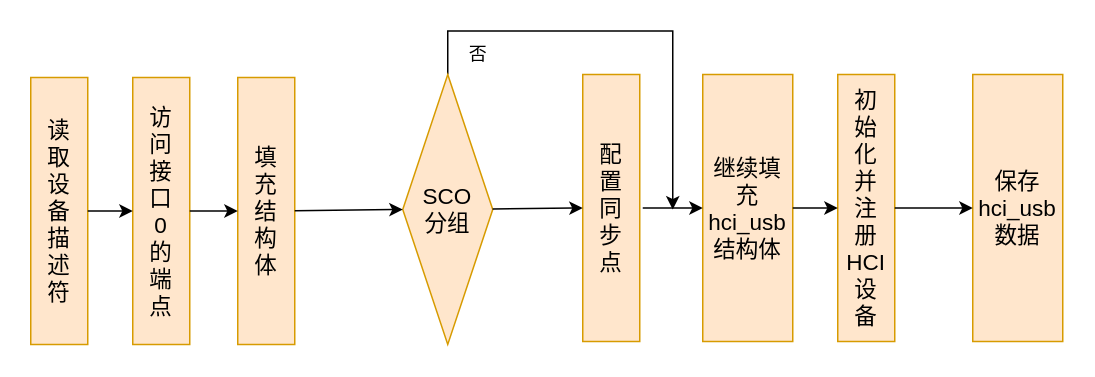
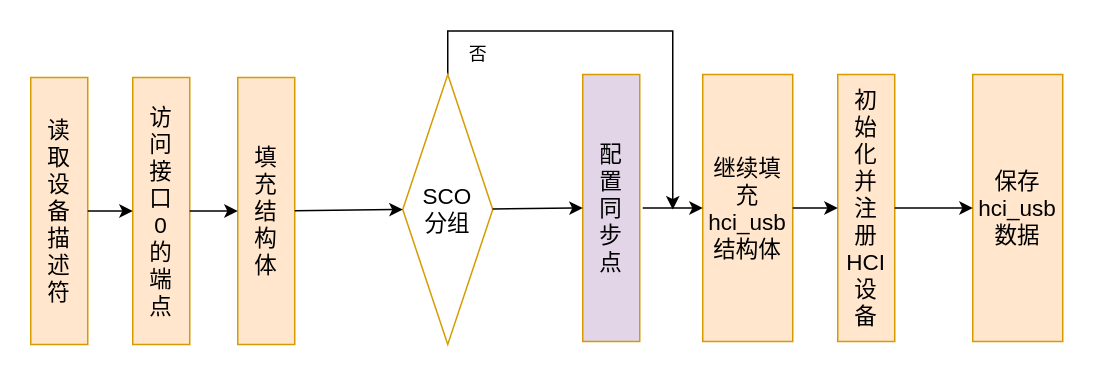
node "配置同步点": fillcolor #ffe6cc -> #e1d5e7
node "SCO分组": fillcolor #ffe6cc -> #ffffff
